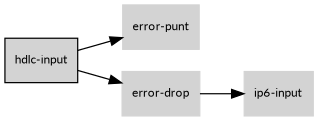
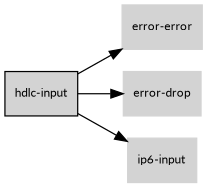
node "error-punt": label "error-punt" -> "error-error"
edge "error-drop" -> "ip6-input": now "hdlc-input" -> "ip6-input"
